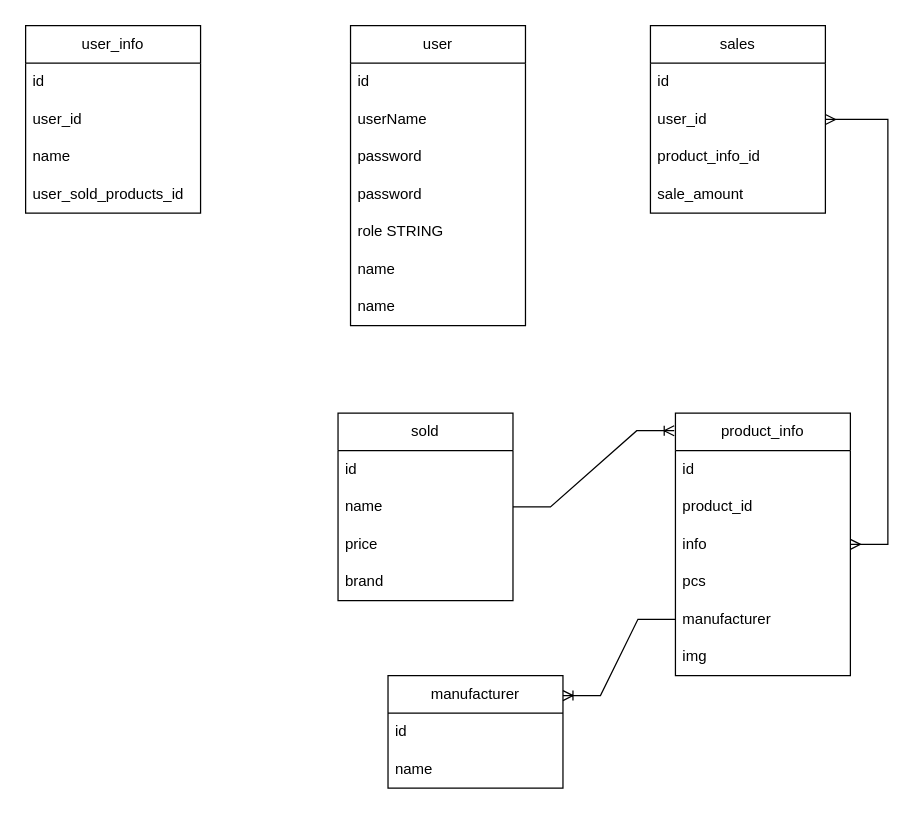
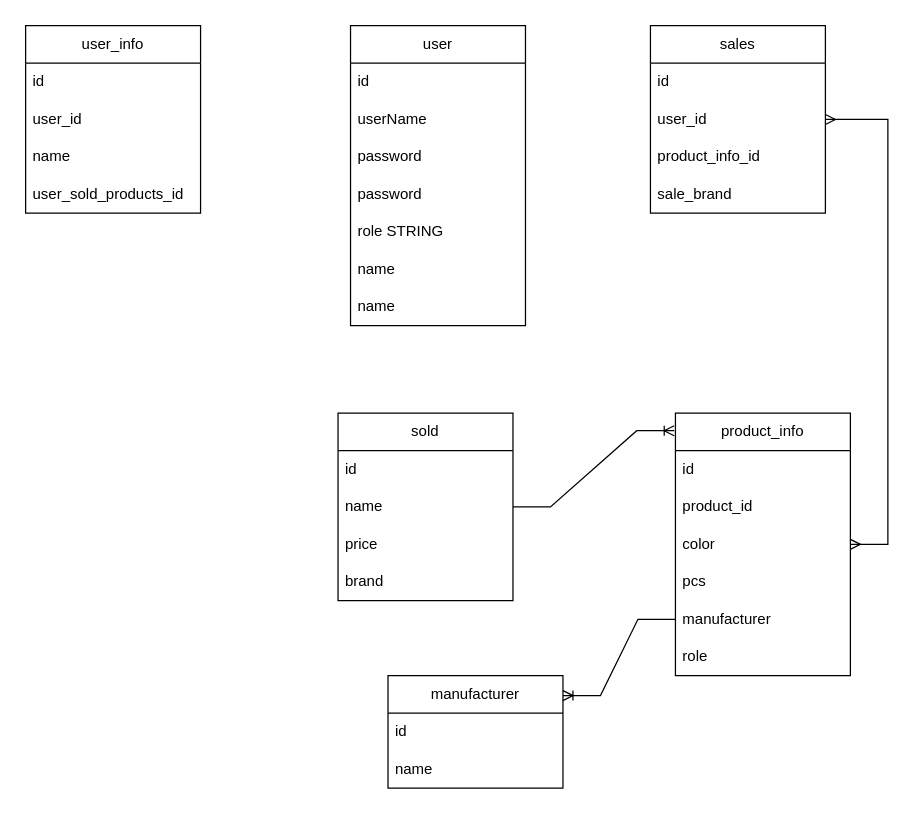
node "sale_amount": label "sale_amount" -> "sale_brand"
node "info": label "info" -> "color"
node "img": label "img" -> "role"
